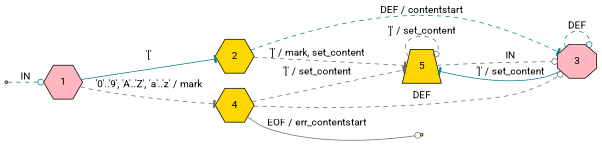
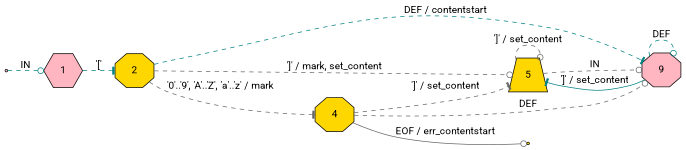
node "2": shape hexagon -> octagon
edge "2" -> "5": arrowhead tee -> odot
node "3": label "3" -> "9"
edge "1" -> "2": style solid -> dashed
edge "1" -> "4": now "2" -> "4"
node "4": shape hexagon -> octagon
